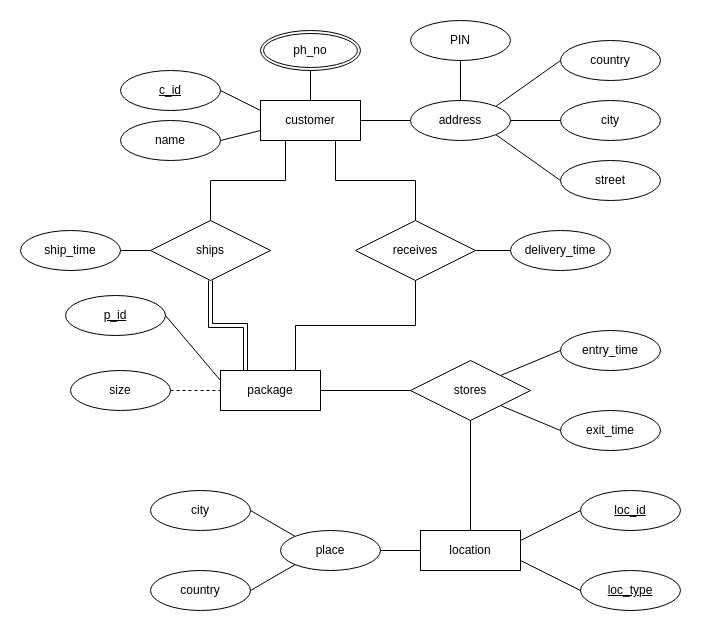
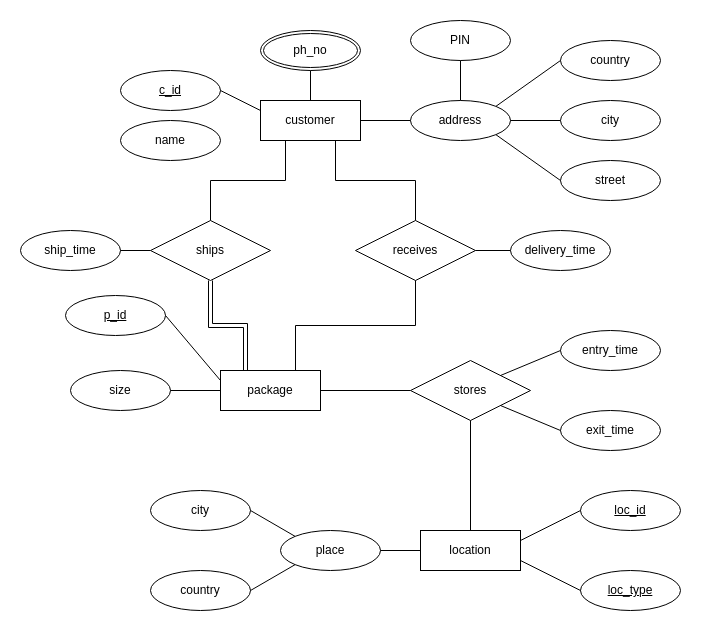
edge "customer" -- "name": removed
edge "size" -- "package": style dashed -> solid
